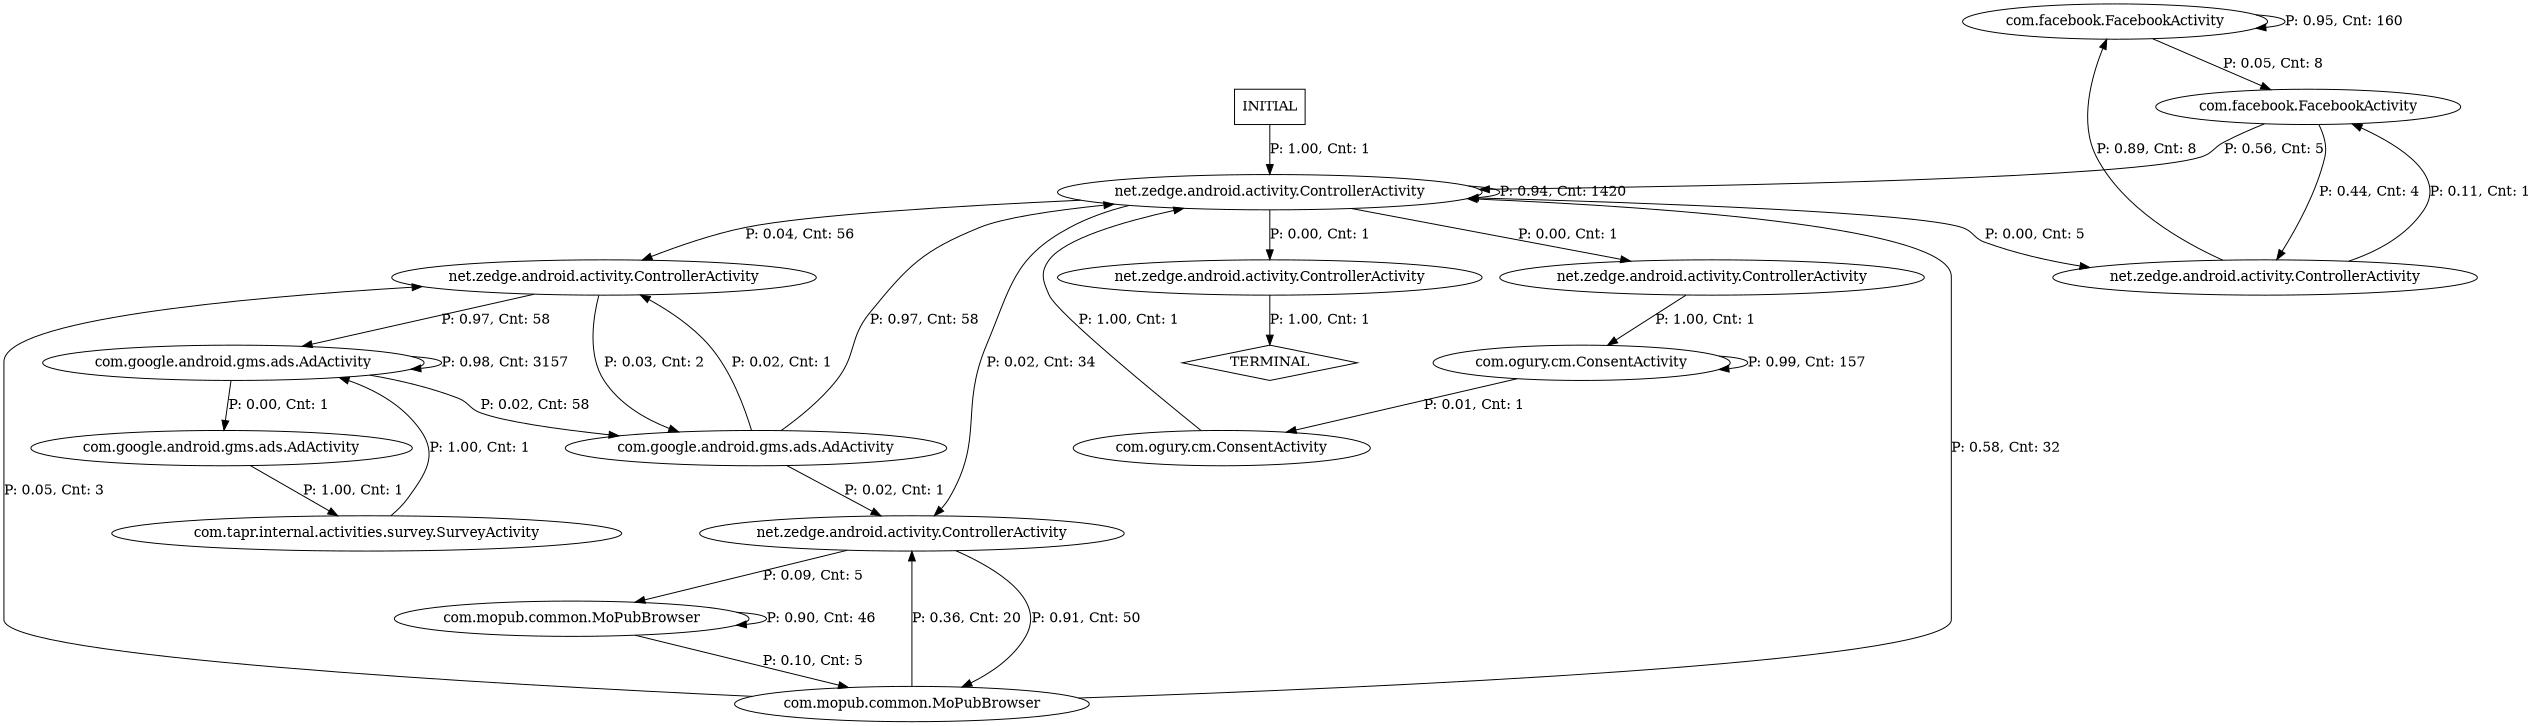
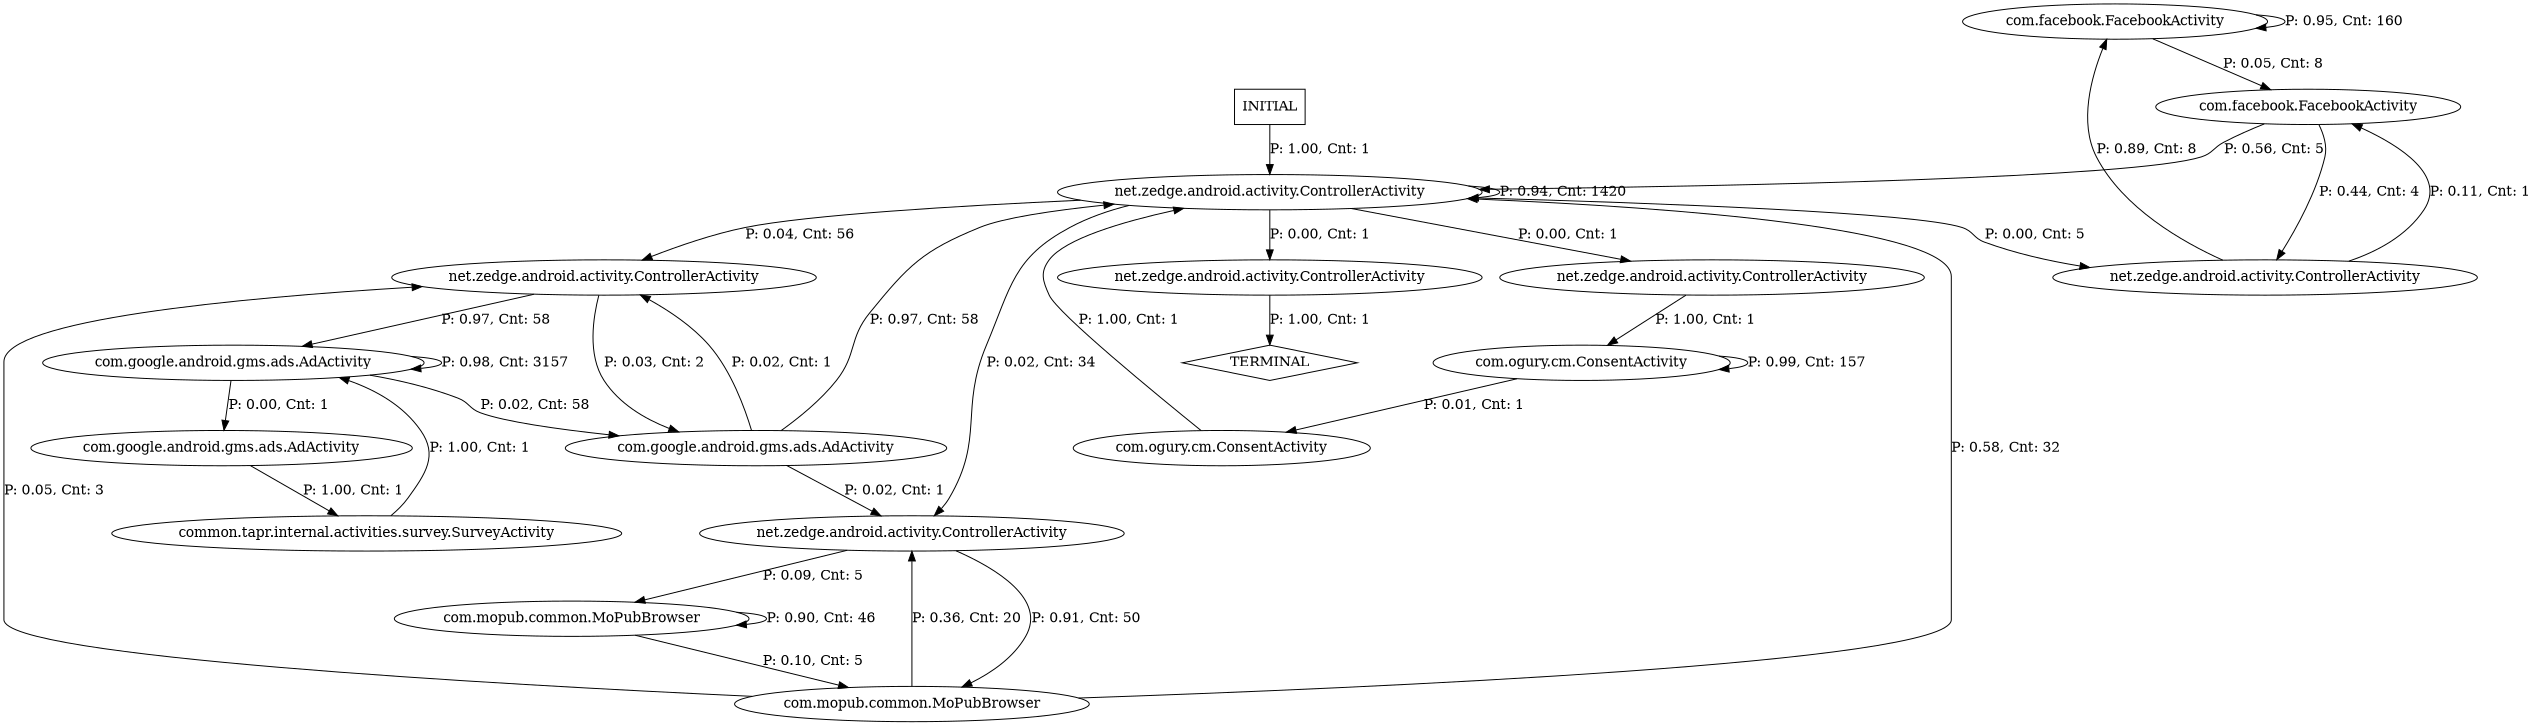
node "com.tapr.internal.activities.survey.SurveyActivity": label "com.tapr.internal.activities.survey.SurveyActivity" -> "common.tapr.internal.activities.survey.SurveyActivity"
